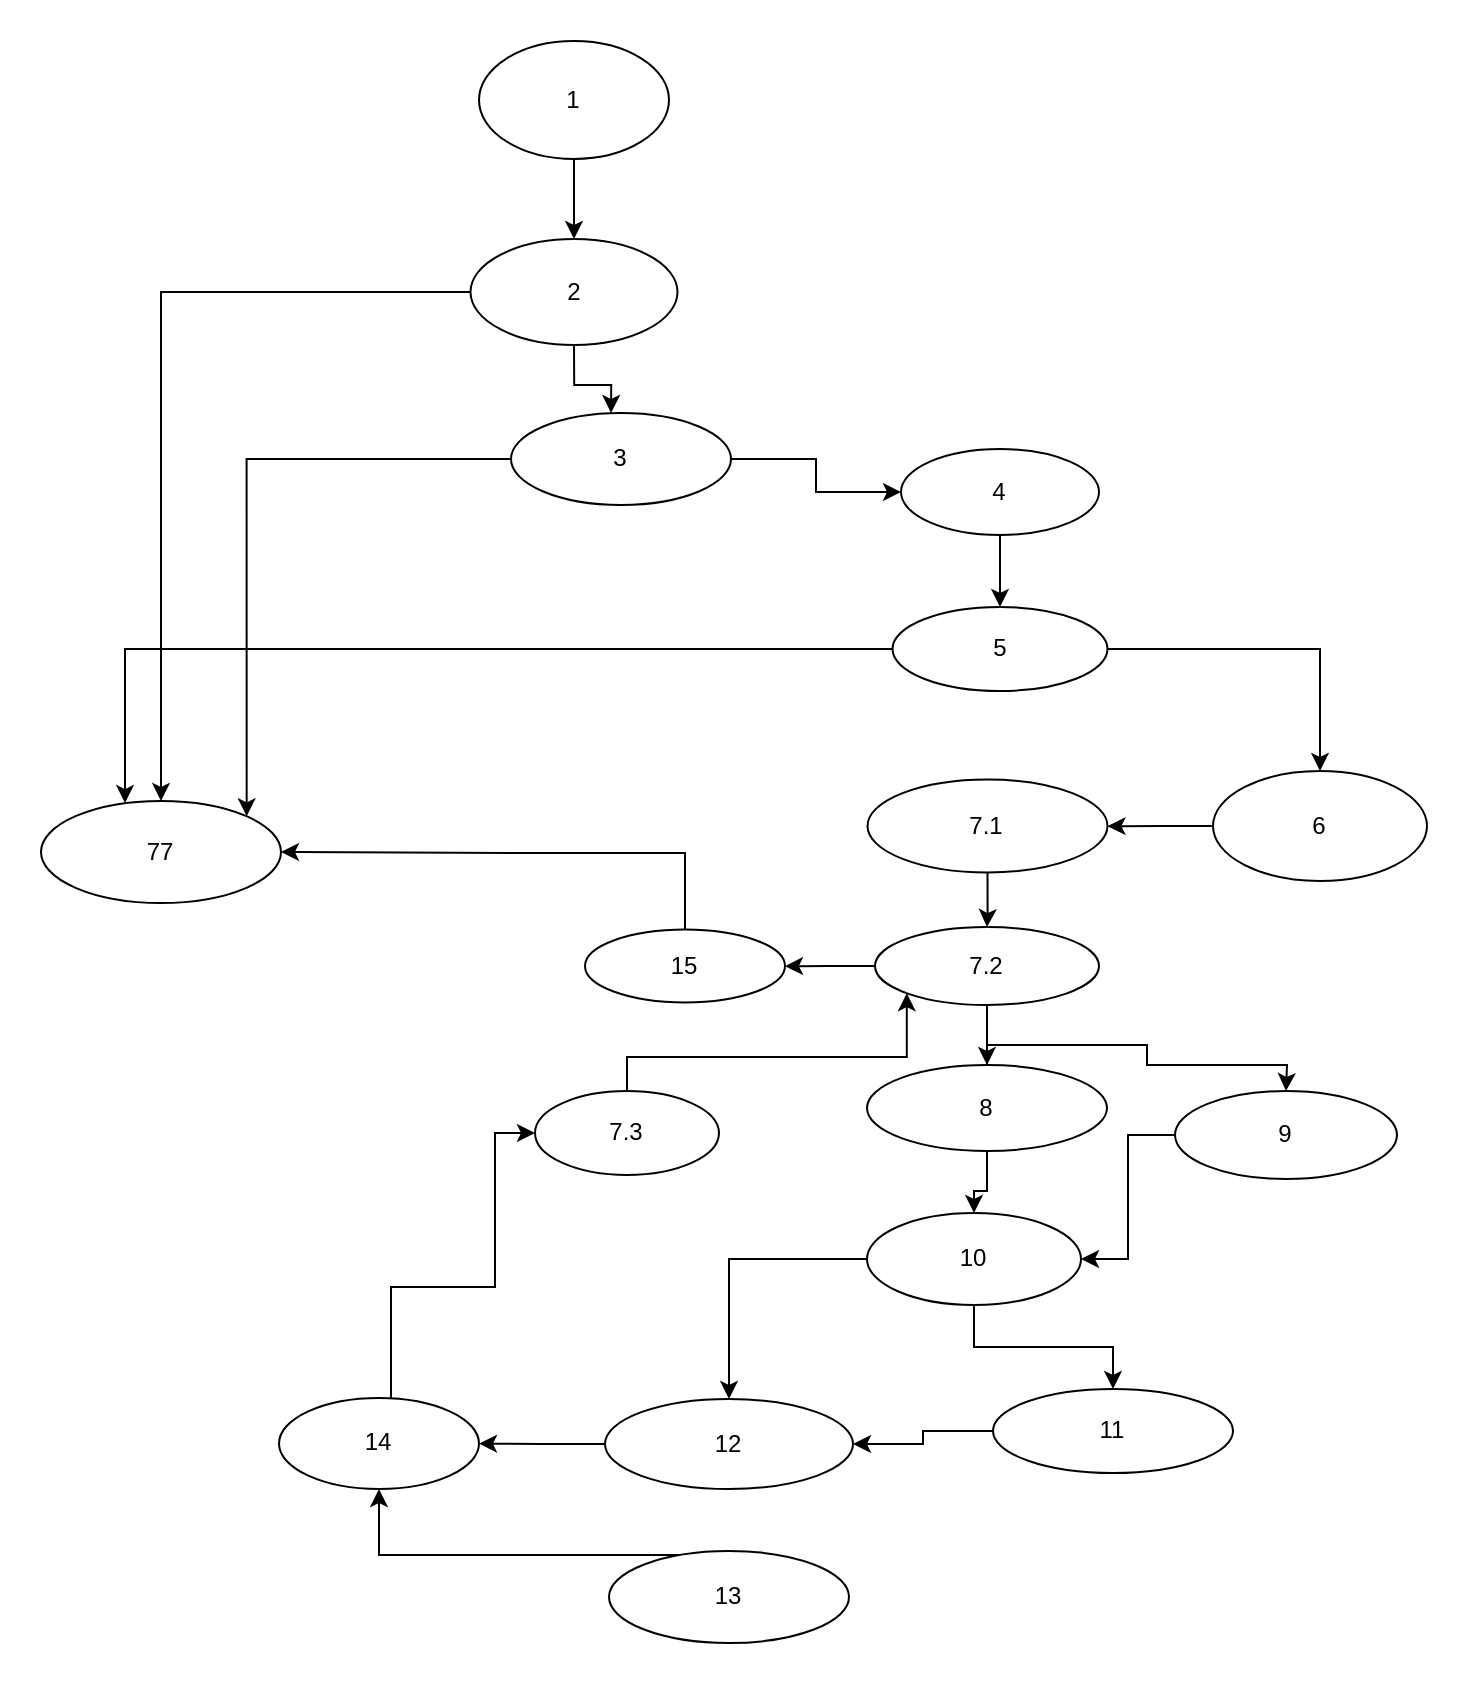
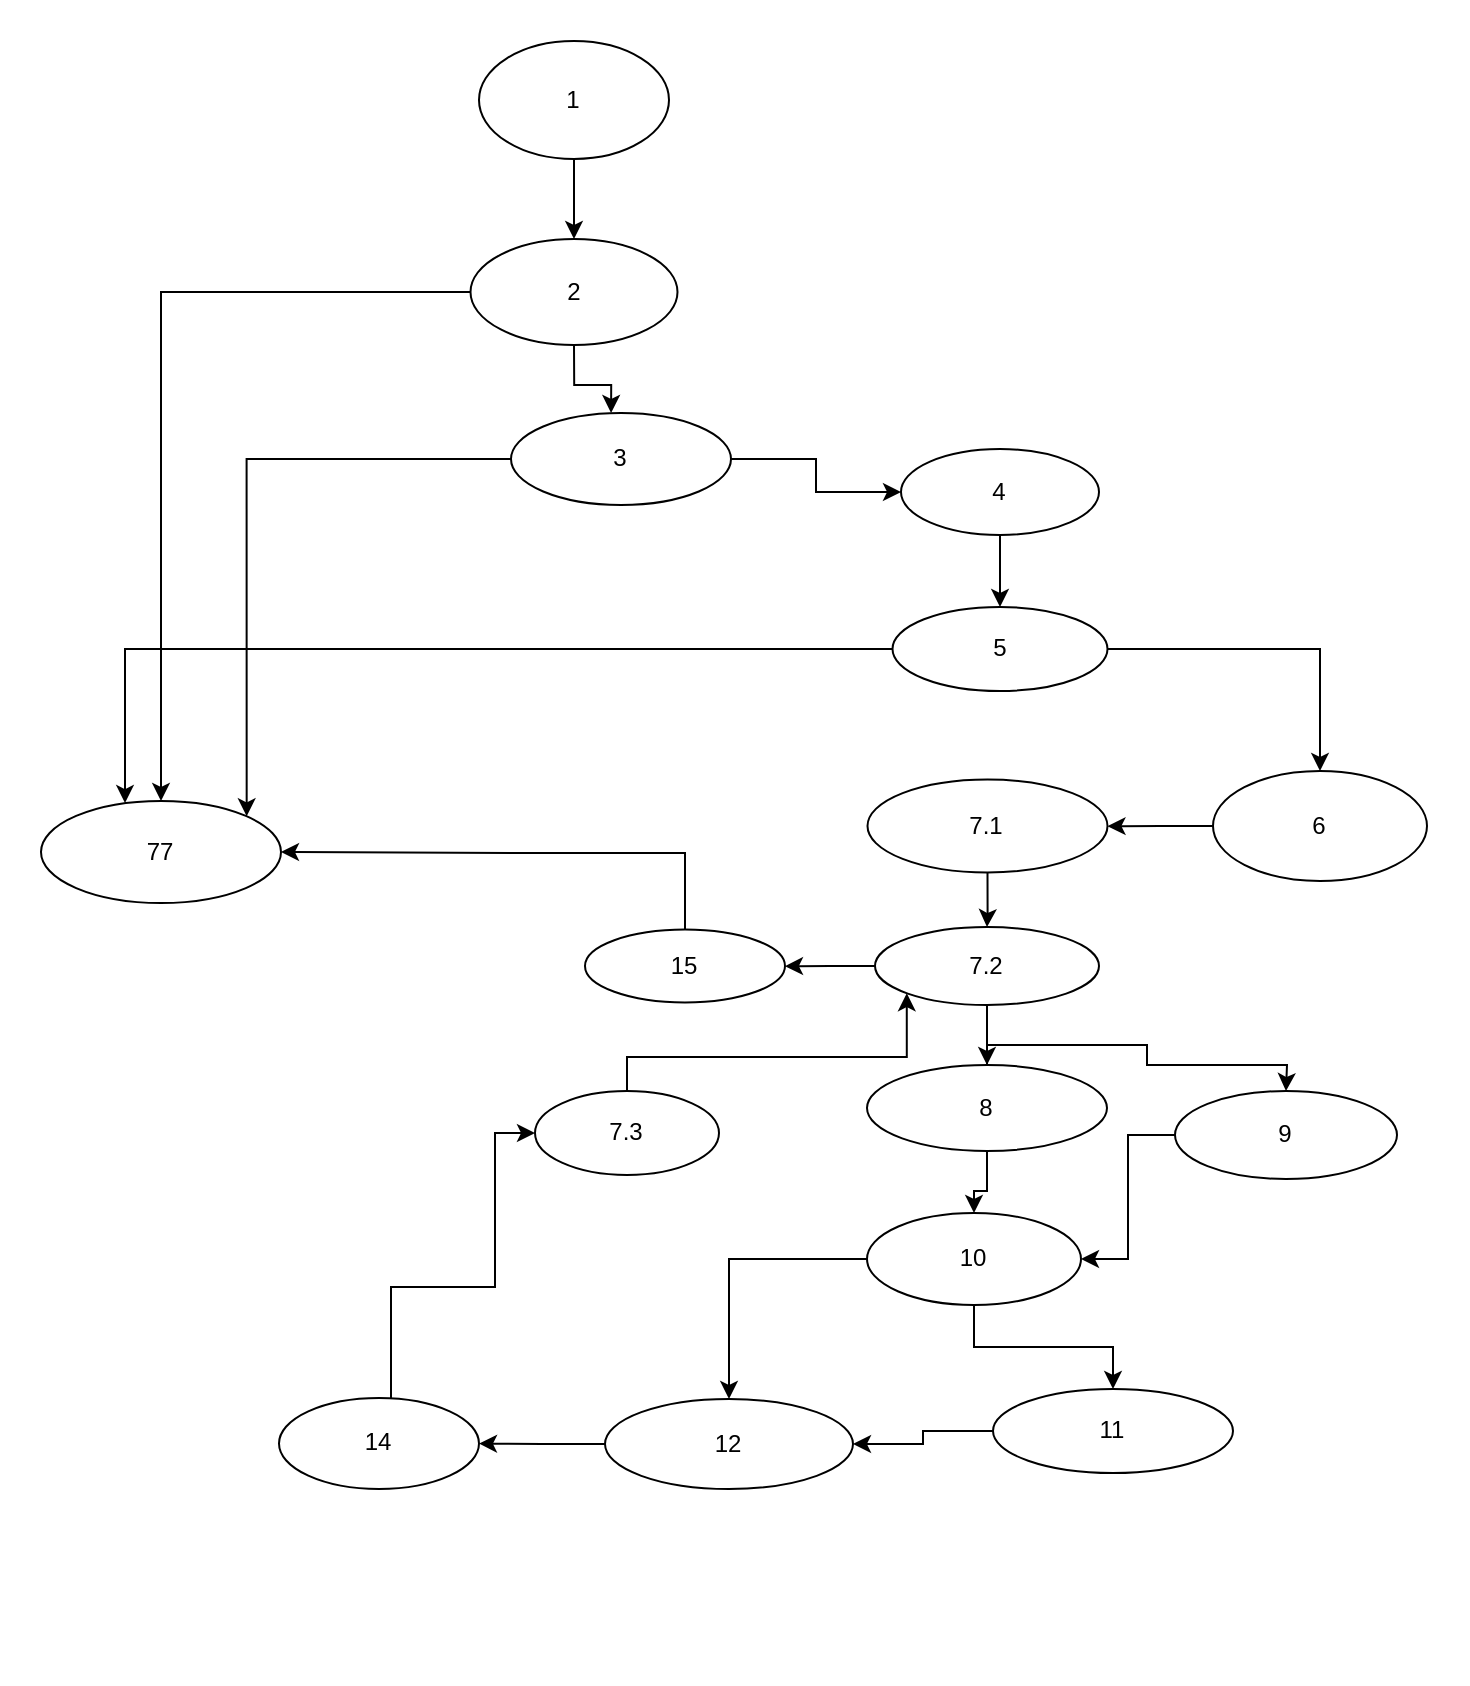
edge "13" -> "14": removed
node "13": removed
